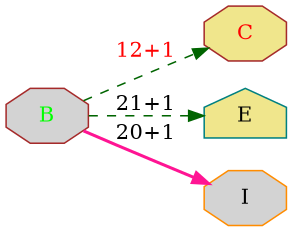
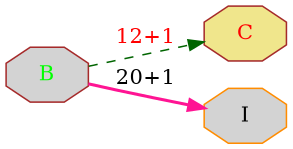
node "E": removed
